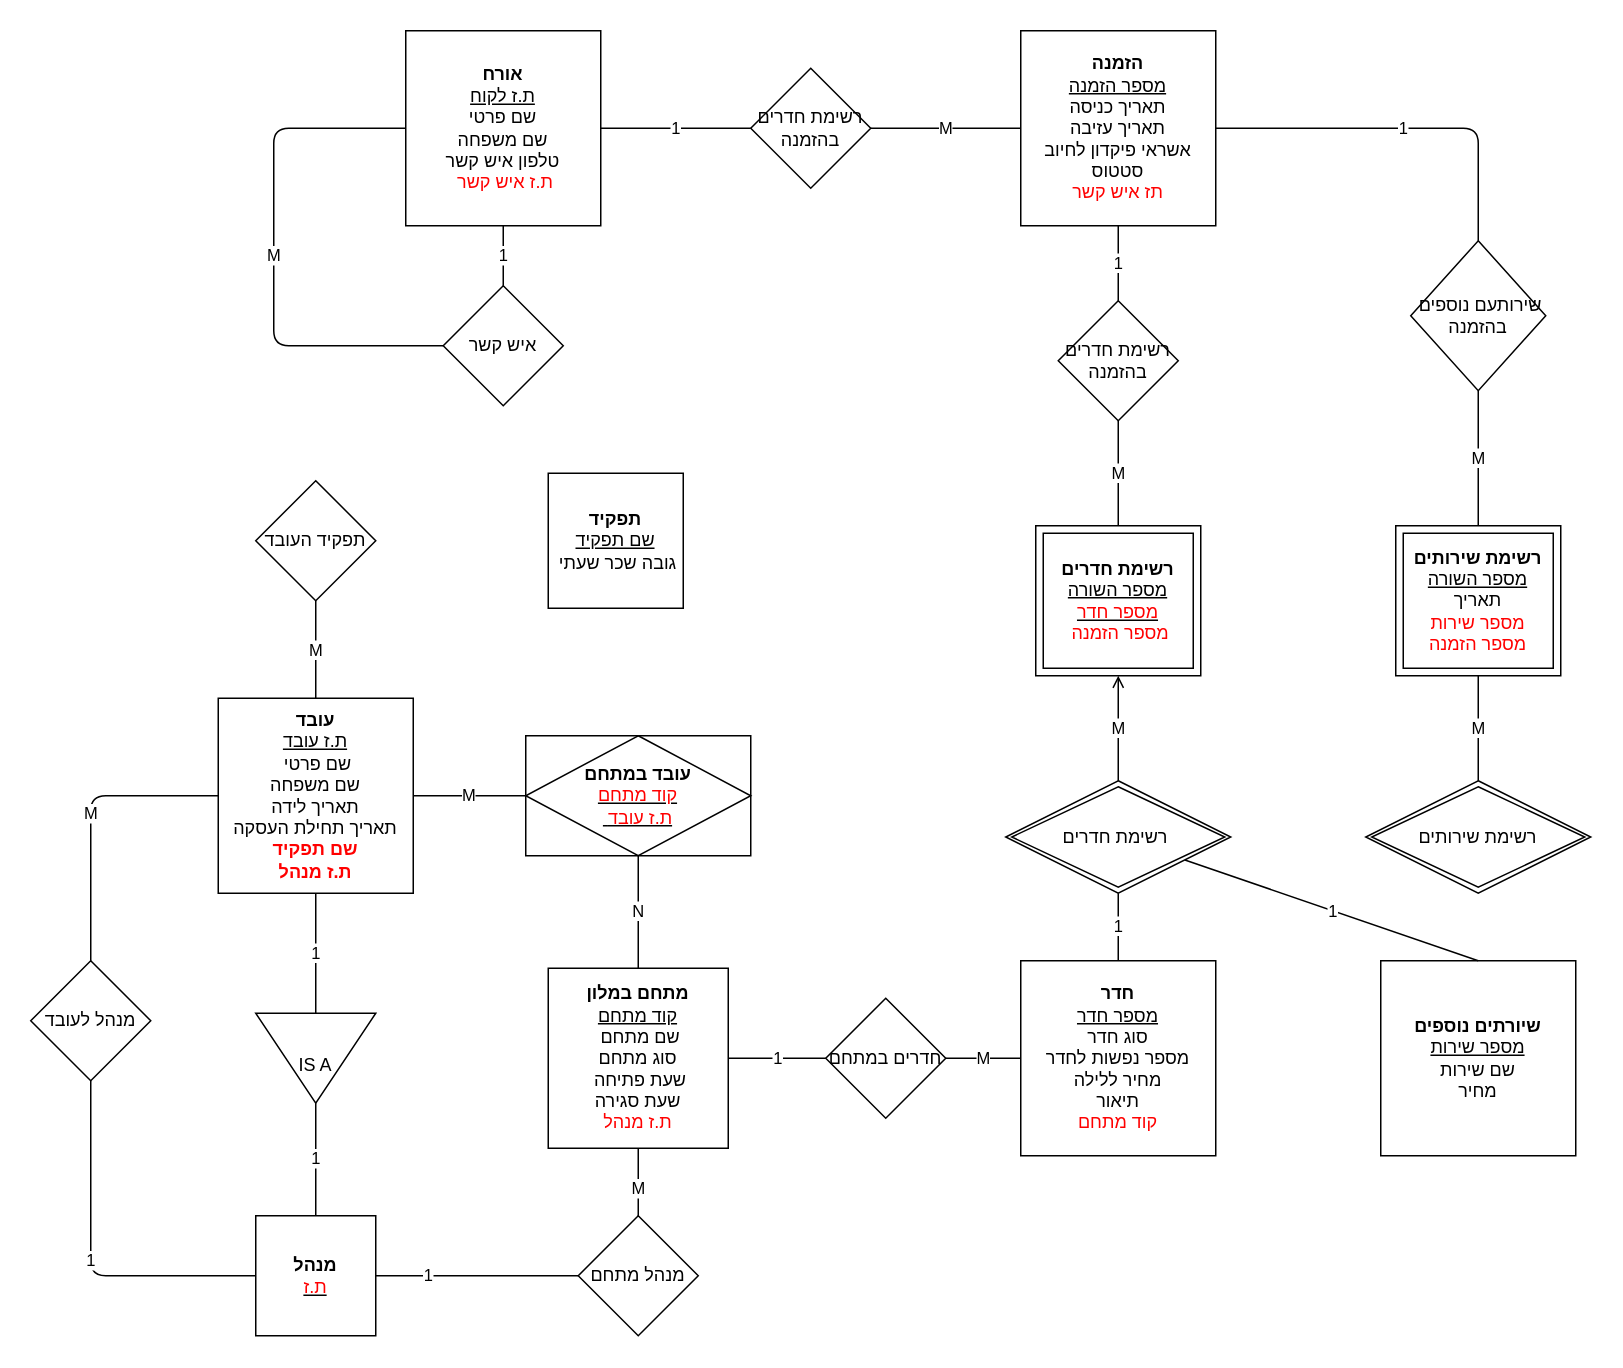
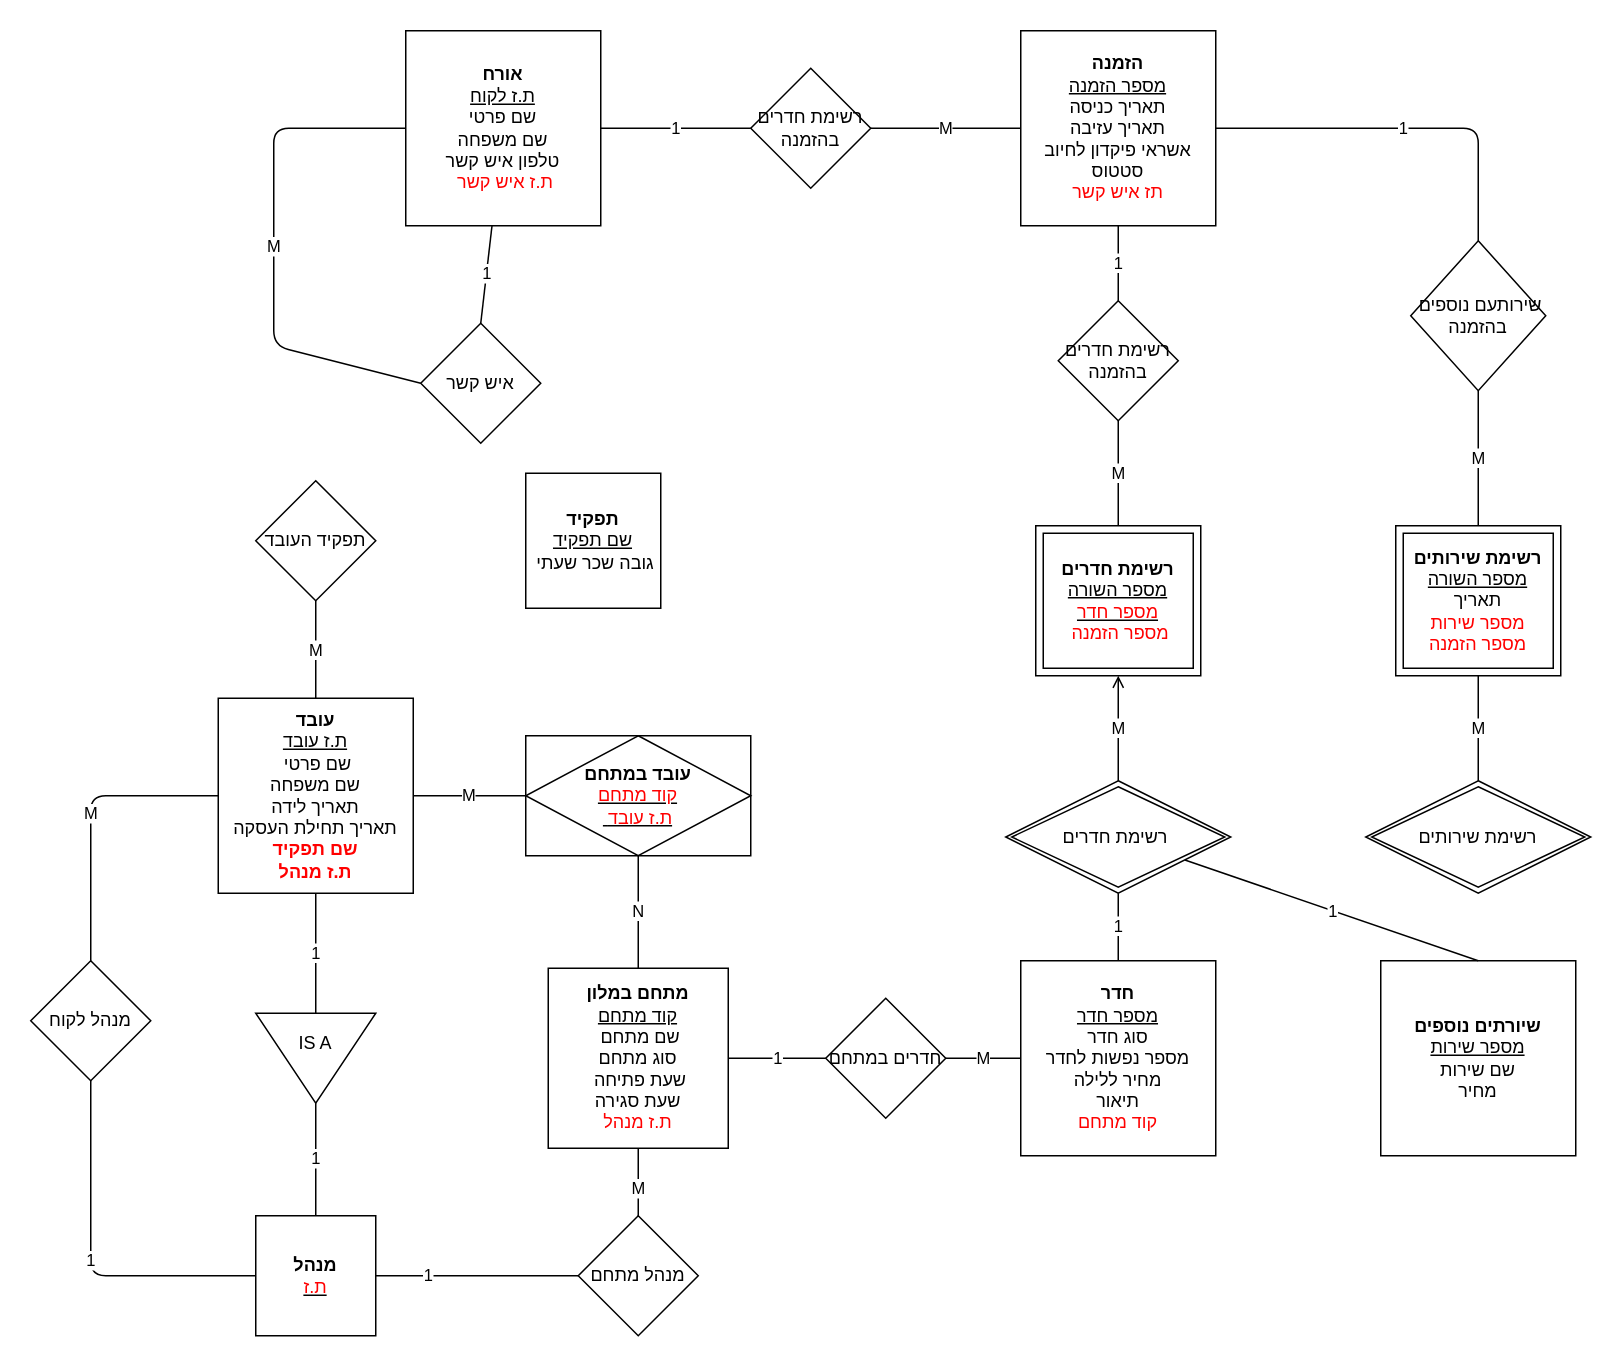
node "איש קשר": moved (503, 346) -> (481, 383)
node "תפקיד שם תפקיד גובה שכר שעתי": moved (616, 541) -> (593, 541)
node "מנהל לעובד": label "מנהל לעובד" -> "מנהל לקוח"
node "IS A": moved (316, 1066) -> (316, 1043)
